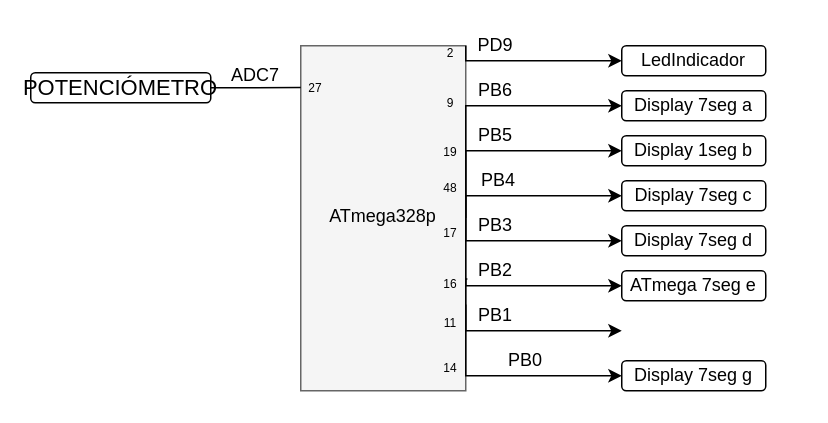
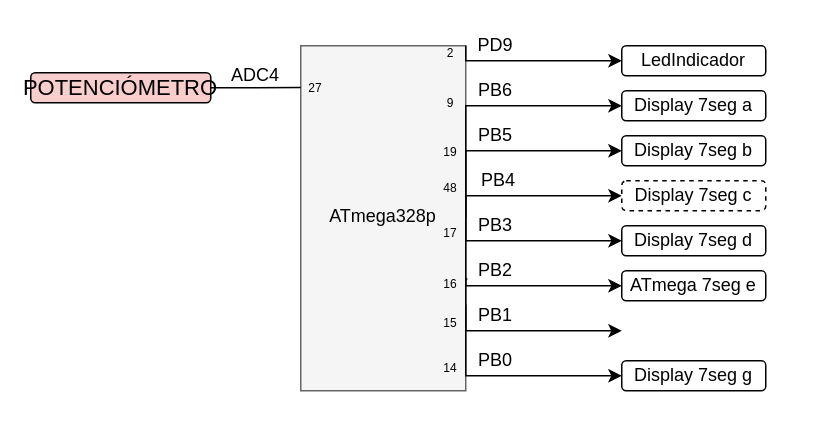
node "ADC7": label "ADC7" -> "ADC4"
node "POTENCIÓMETRO": fillcolor #ffffff -> #f8cecc
node "Display 1seg b": label "Display 1seg b" -> "Display 7seg b"
node "Display 7seg c": style solid -> dashed
node "11": label "11" -> "15"
node "PB0": moved (526, 361) -> (496, 361)
